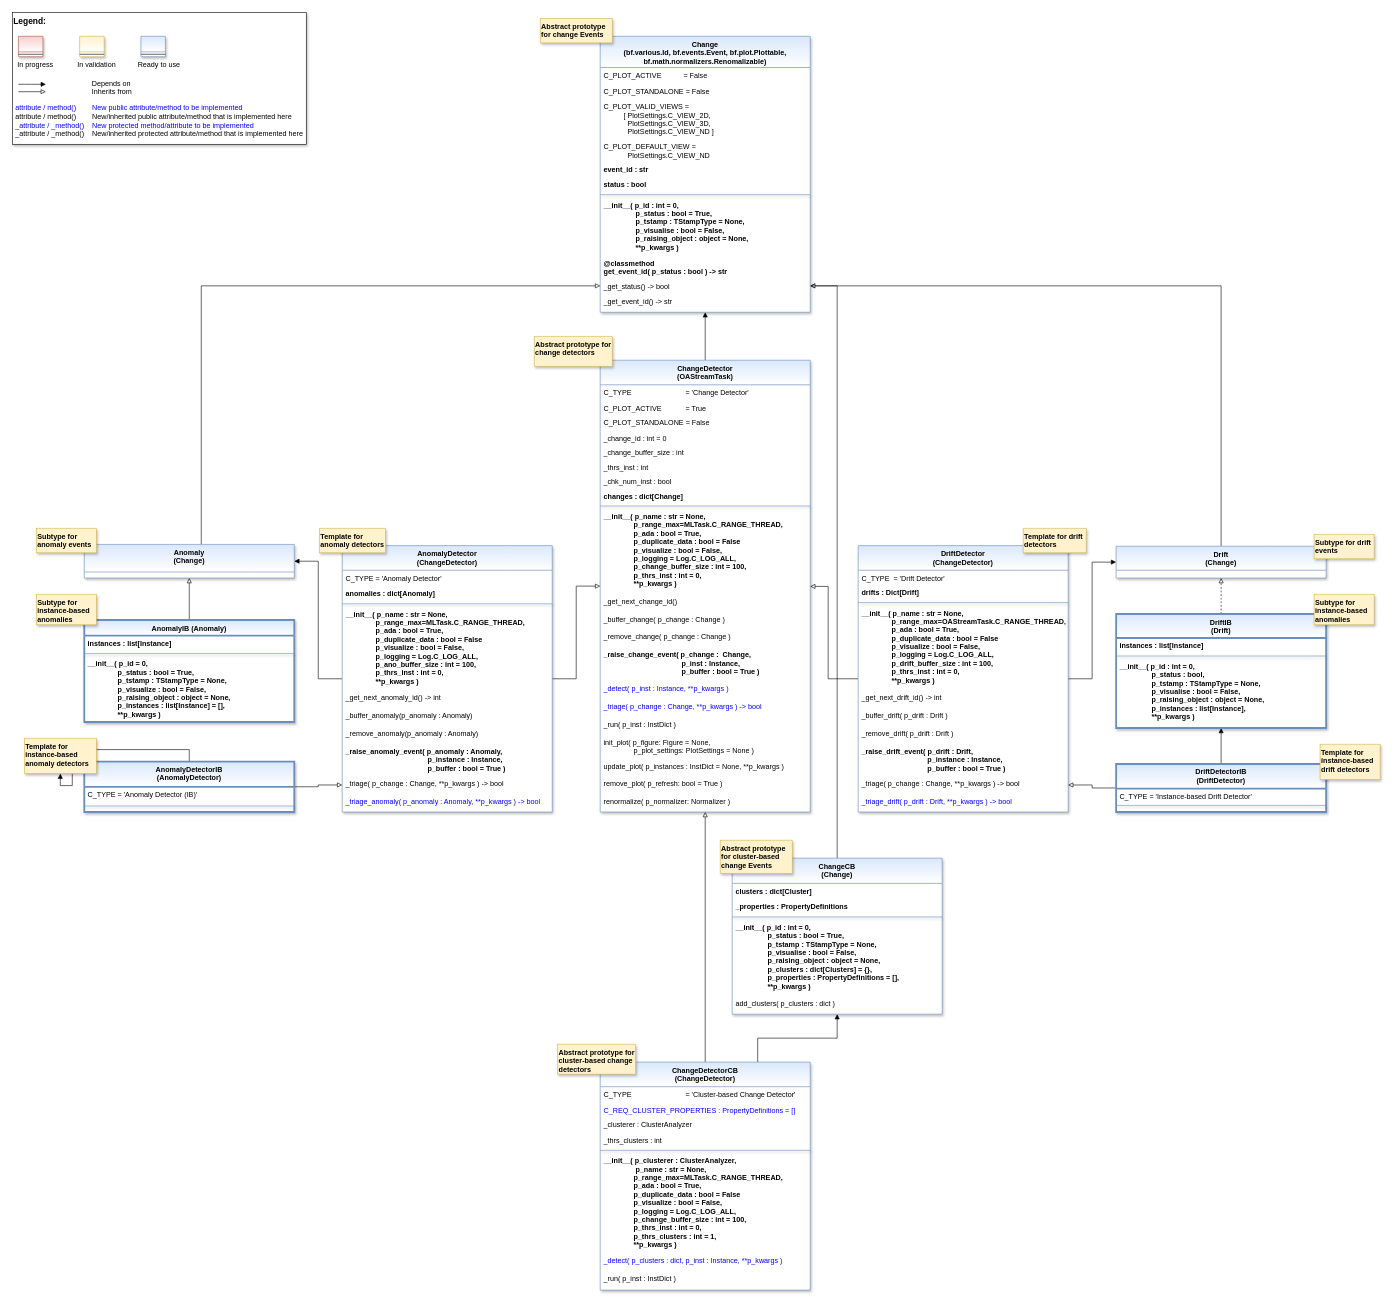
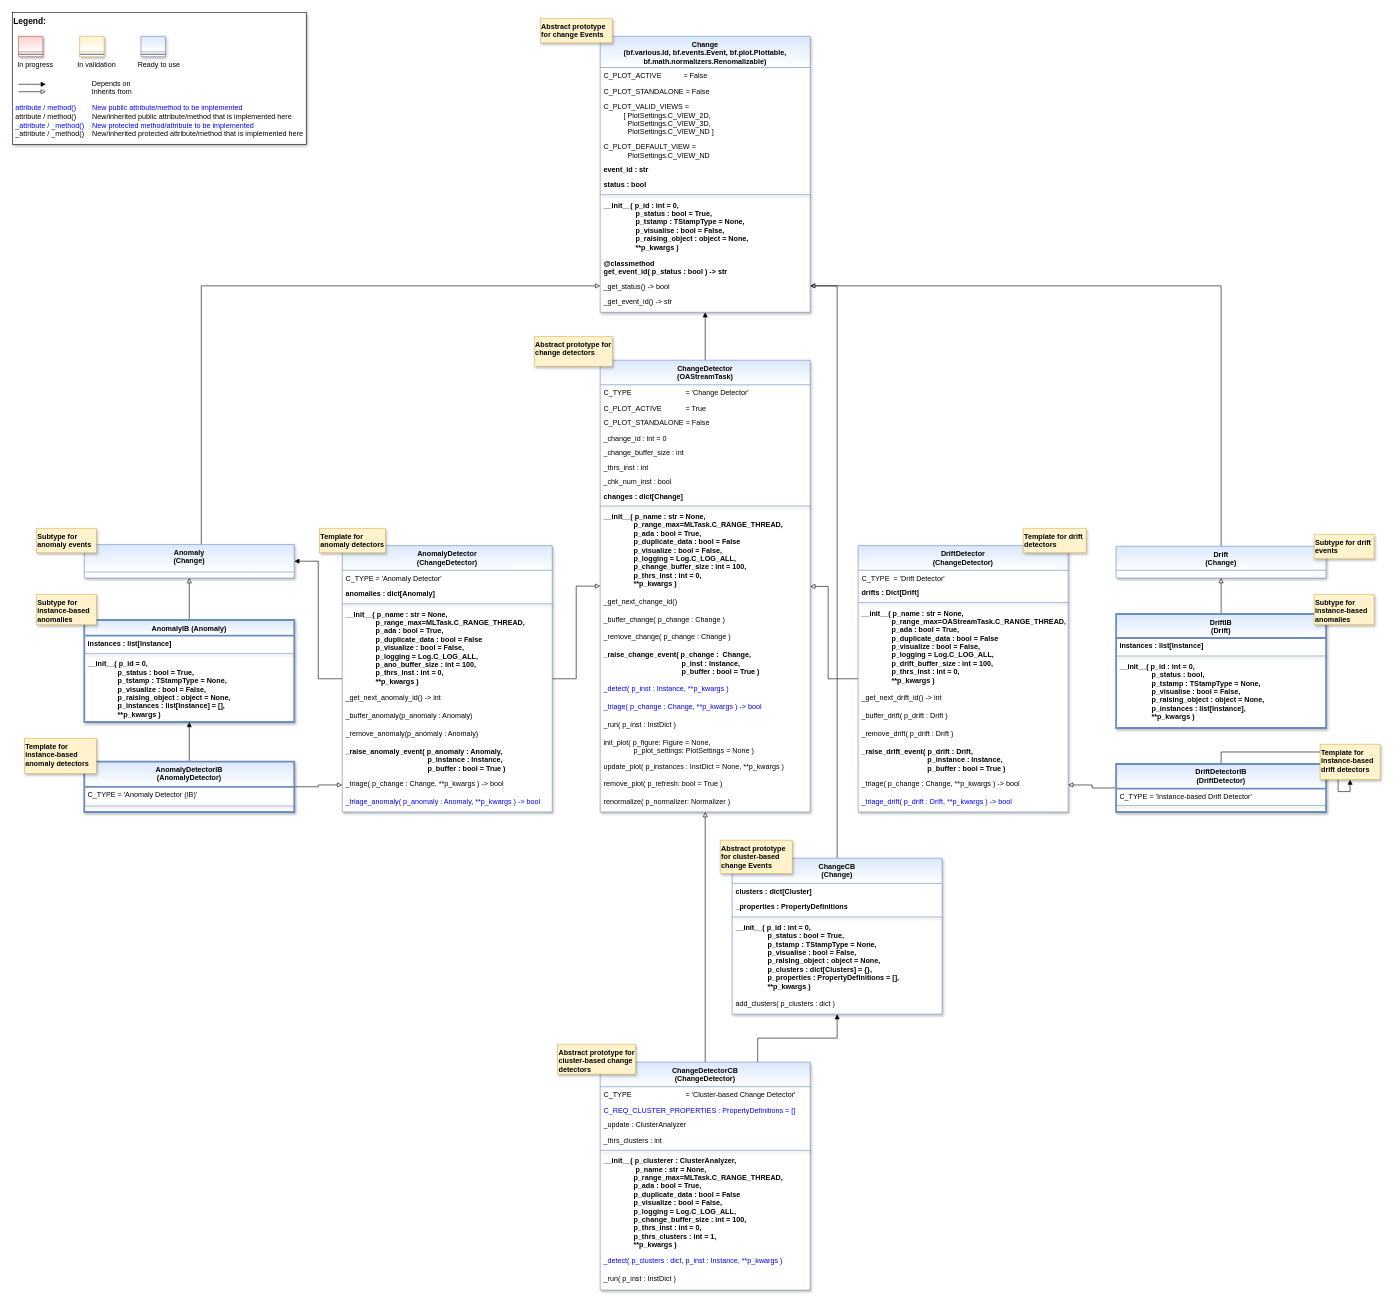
edge "DriftIB (Drift)" -> "Drift (Change)": style dashed -> solid
edge "DriftDetector (ChangeDetector)" -> "Drift (Change)": removed
edge "DriftDetectorIB (DriftDetector)" -> "DriftIB (Drift)": now "DriftDetectorIB (DriftDetector)" -> "Template for instance-based drift detectors"
edge "AnomalyDetectorIB (AnomalyDetector)" -> "Template for instance-based anomaly detectors": now "AnomalyDetectorIB (AnomalyDetector)" -> "AnomalyIB (Anomaly)"
node "_clusterer : ClusterAnalyzer": label "_clusterer : ClusterAnalyzer" -> "_update : ClusterAnalyzer"
